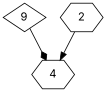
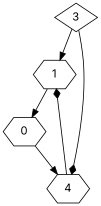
node "9": label "9" -> "3"
node "2": label "2" -> "0"
node "1": added
